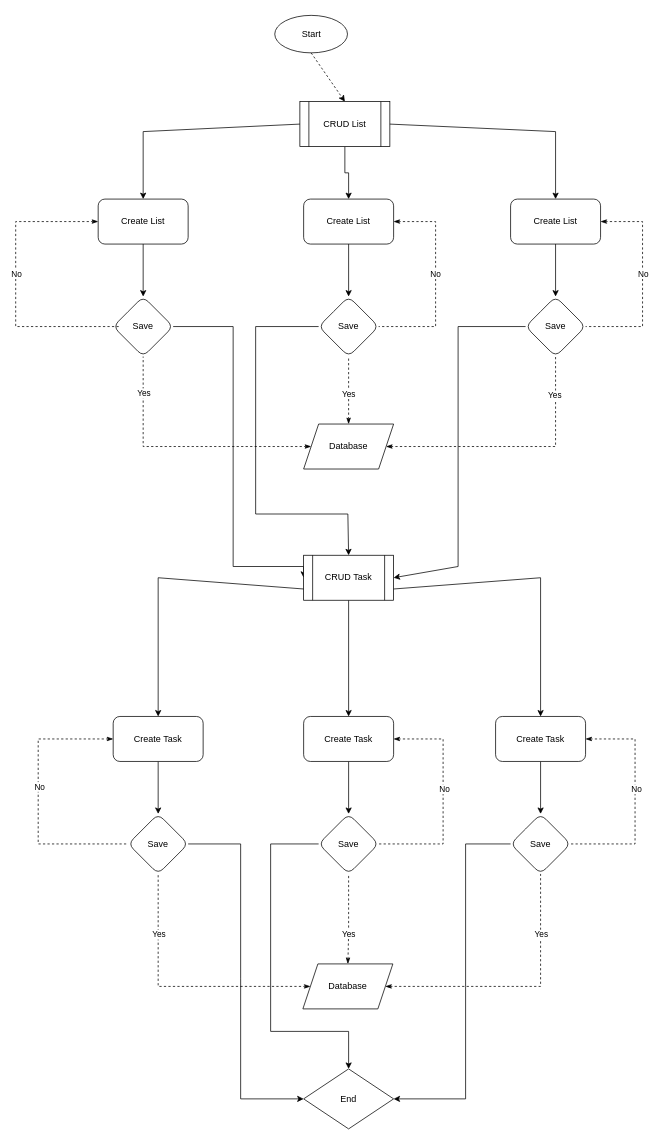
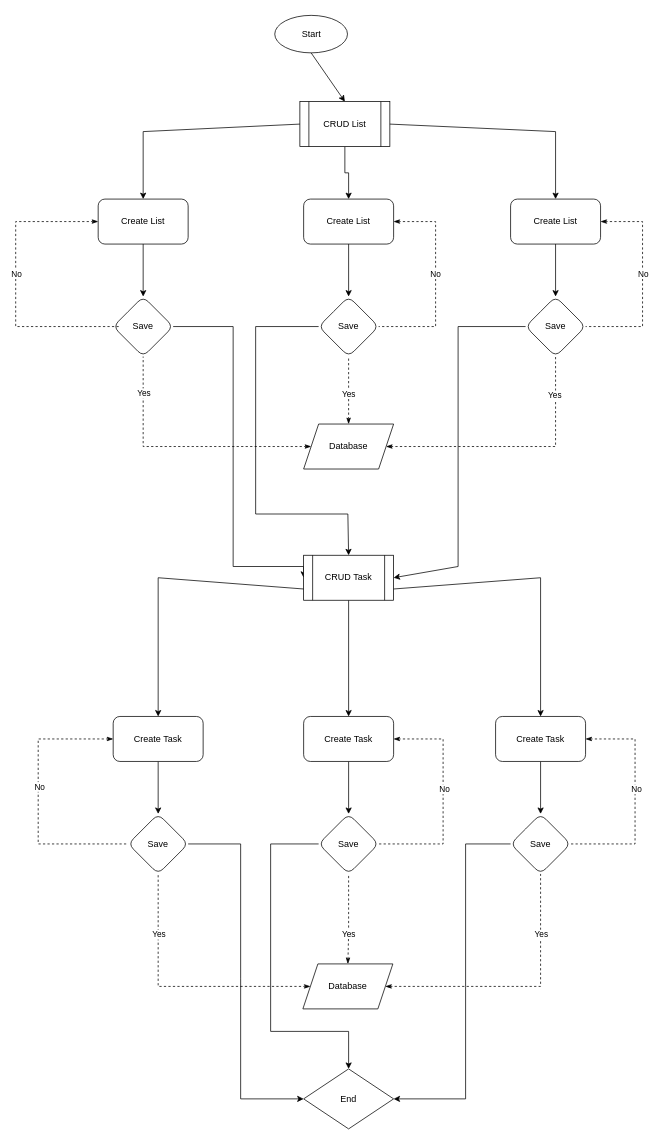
edge "Start" -> "CRUD List": style dashed -> solid
